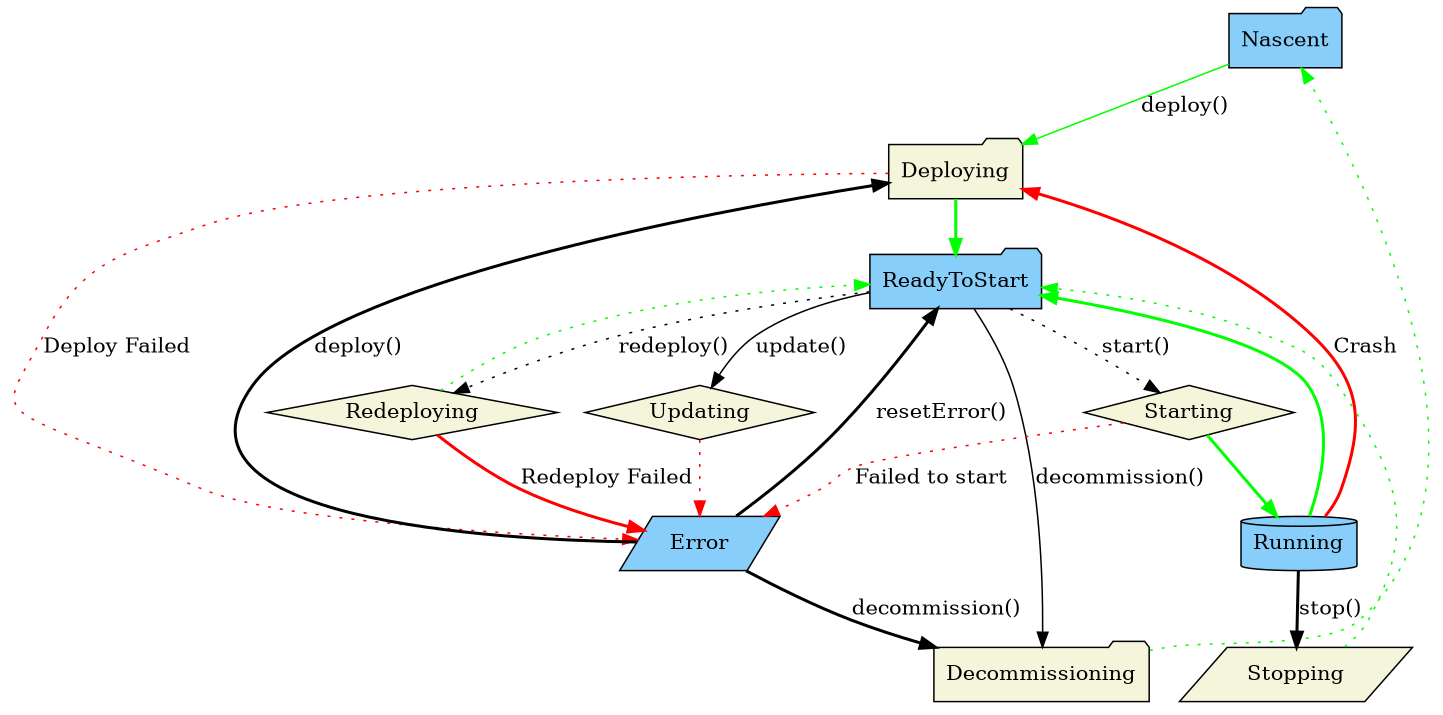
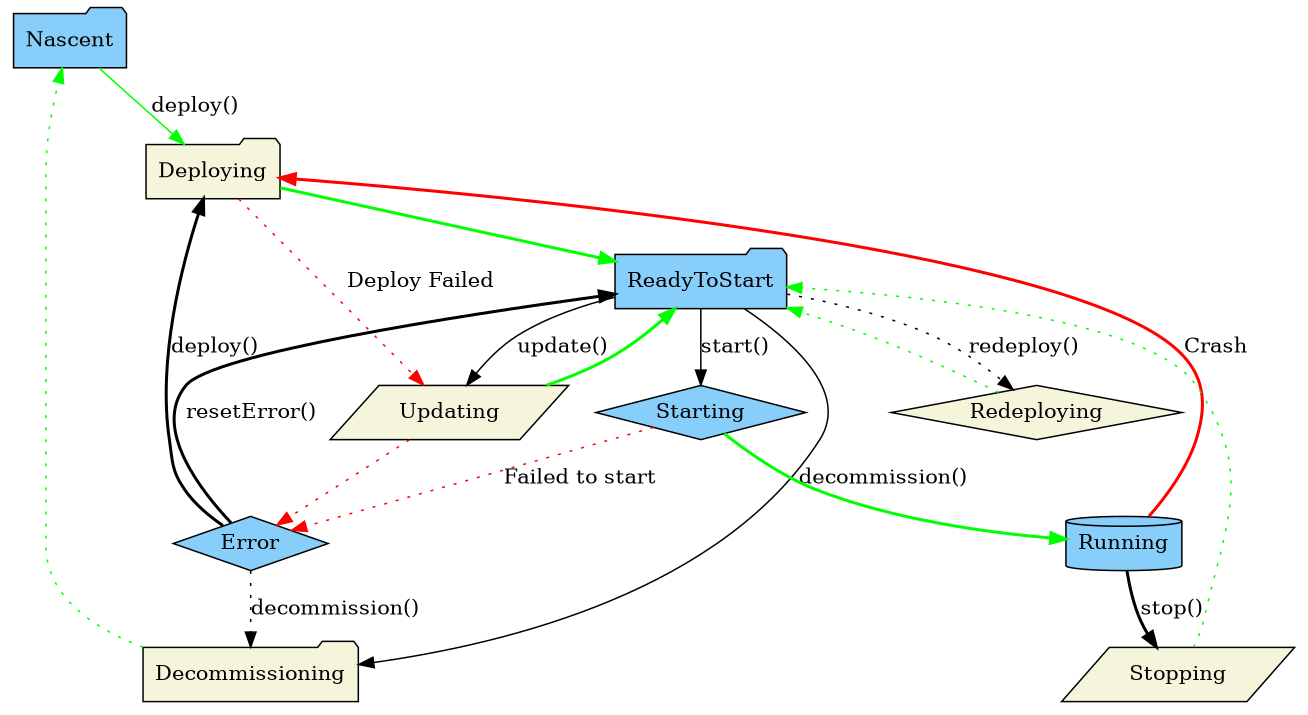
edge "Deploying" -> "Error": now "Deploying" -> "Updating"
edge "ReadyToStart" -> "Starting": style dotted -> solid
edge "Running" -> "ReadyToStart": now "Updating" -> "ReadyToStart"
node "Updating": shape diamond -> parallelogram
node "Starting": fillcolor beige -> lightskyblue
edge "Redeploying" -> "Error": removed, label "Redeploy Failed"
node "Error": shape parallelogram -> diamond
edge "Error" -> "Decommissioning": style bold -> dotted
